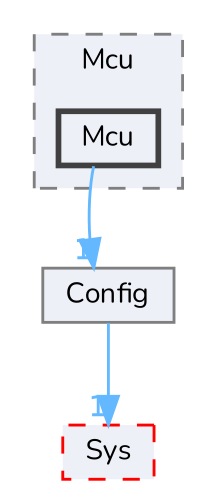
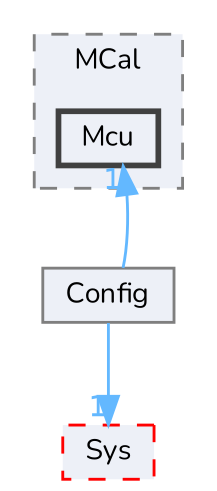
cluster "Mcu": label "Mcu" -> "MCal"
edge "Mcu" -> "Config": reversed
